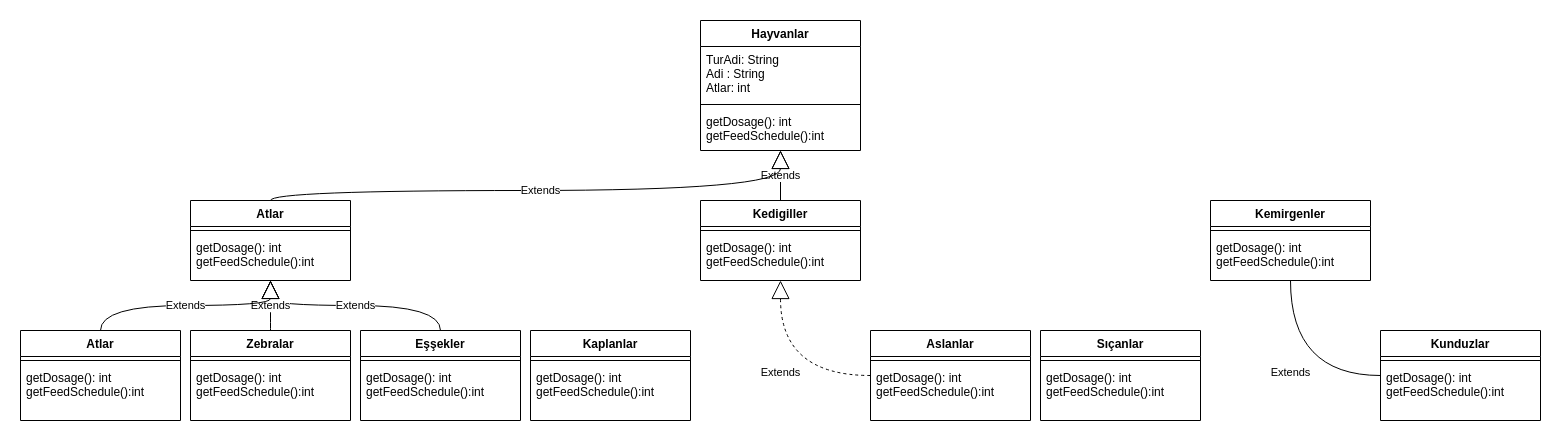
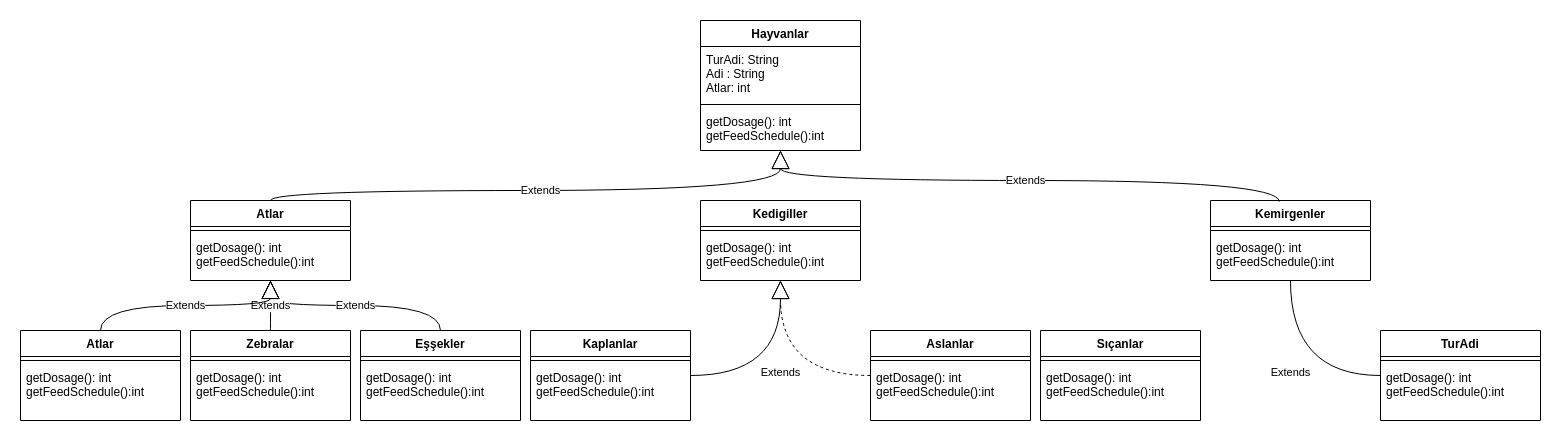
edge "Kemirgenler" -> "Hayvanlar": added, label "Extends"
edge "Kedigiller" -> "Hayvanlar": removed, label "Extends"
node "Kunduzlar": label "Kunduzlar" -> "TurAdi"
edge "Kaplanlar" -> "Kedigiller": added, label "Extends"
